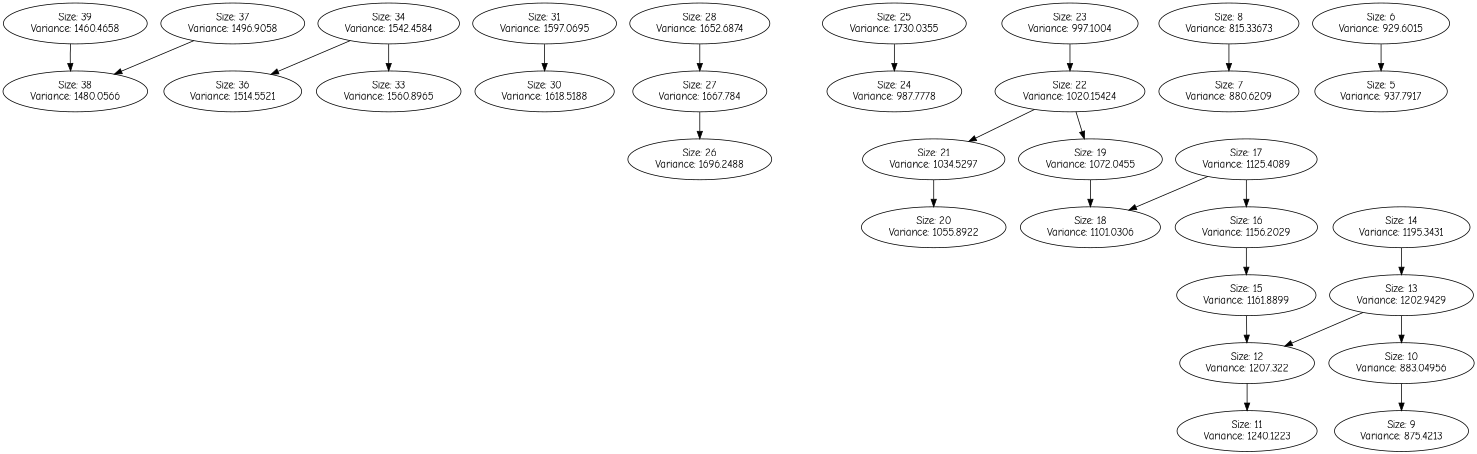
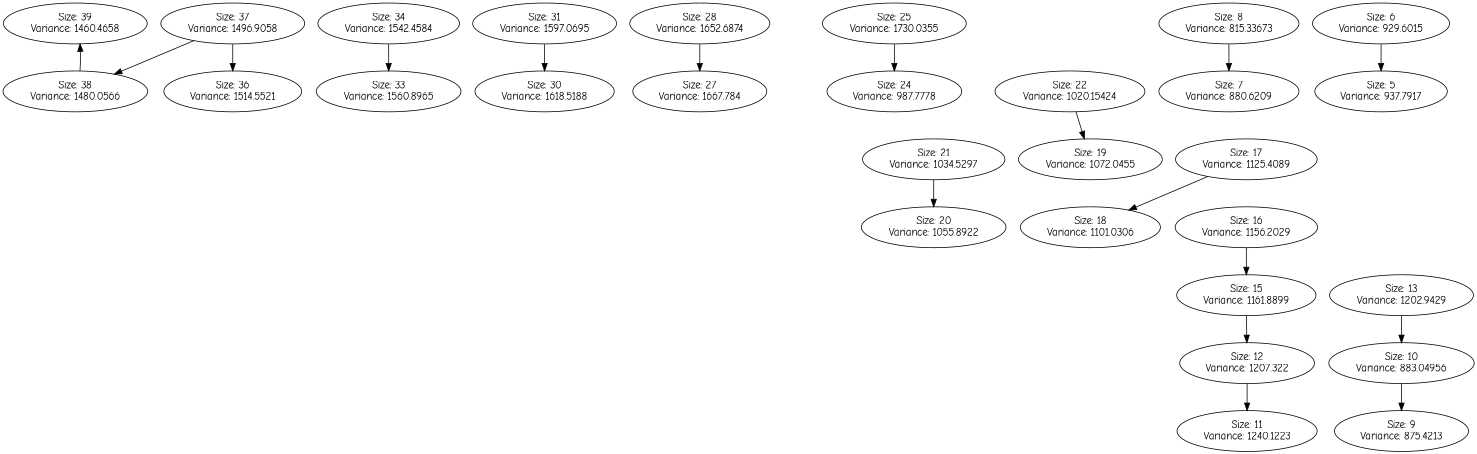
node "Size: 23 Variance: 997.1004": removed
edge "Size: 39 Variance: 1460.4658" -> "Size: 38 Variance: 1480.0566": reversed
edge "Size: 34 Variance: 1542.4584" -> "Size: 36 Variance: 1514.5521": now "Size: 37 Variance: 1496.9058" -> "Size: 36 Variance: 1514.5521"
edge "Size: 22 Variance: 1020.15424" -> "Size: 21 Variance: 1034.5297": removed
node "Size: 26 Variance: 1696.2488": removed
edge "Size: 19 Variance: 1072.0455" -> "Size: 18 Variance: 1101.0306": removed
edge "Size: 17 Variance: 1125.4089" -> "Size: 16 Variance: 1156.2029": removed
node "Size: 14 Variance: 1195.3431": removed
edge "Size: 13 Variance: 1202.9429" -> "Size: 12 Variance: 1207.322": removed
